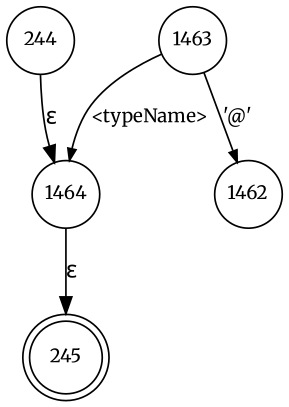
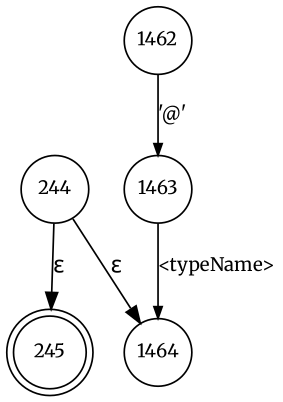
edge "1463" -> "1462": reversed
edge "1464" -> "245": now "244" -> "245"
